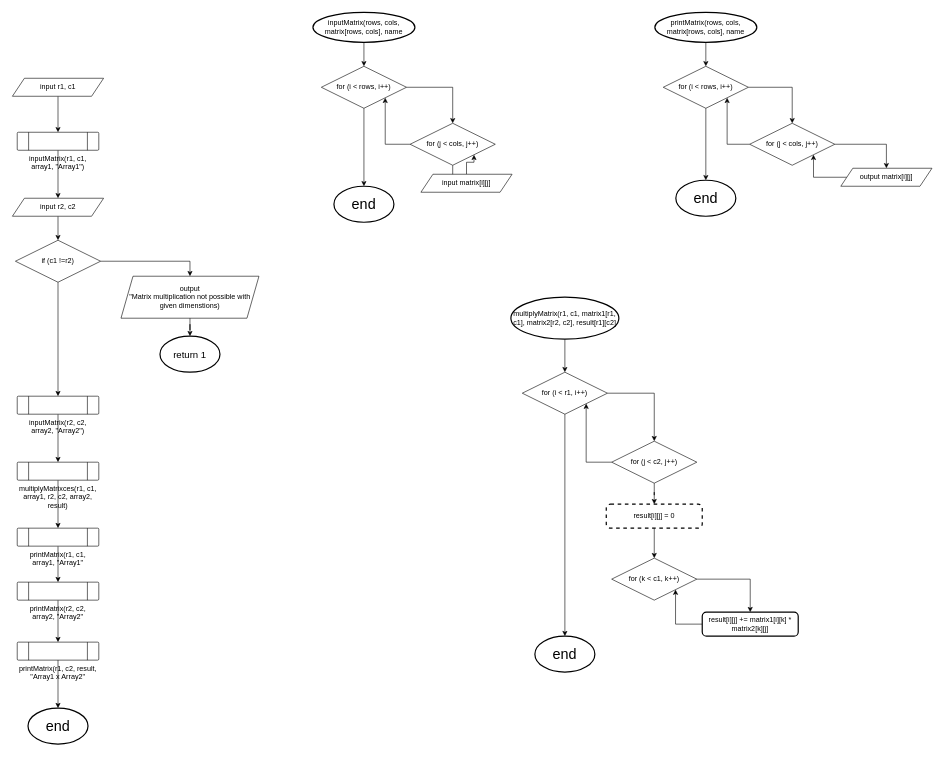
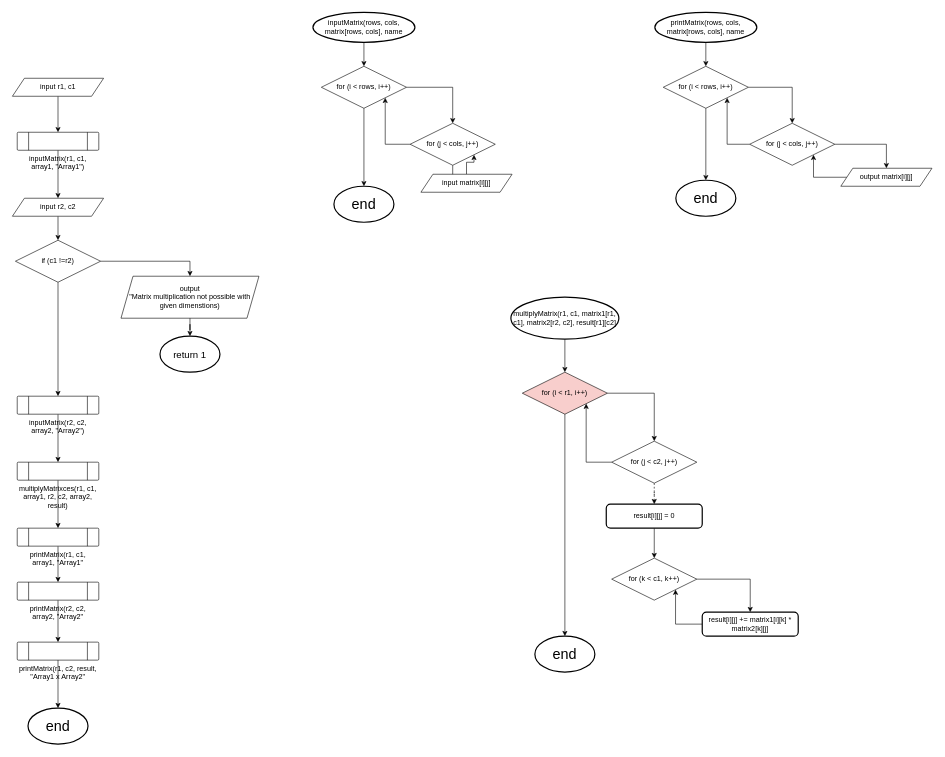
node "for (i < r1, i++)": fillcolor #ffffff -> #f8cecc
edge "for (j < c2, j++)" -> "result[i][j] = 0": style solid -> dashed
node "result[i][j] = 0": style dashed -> solid
